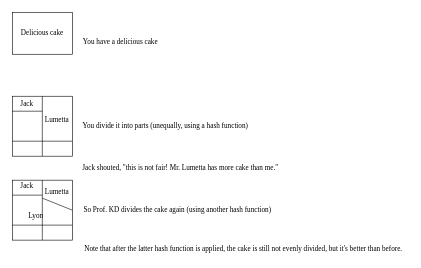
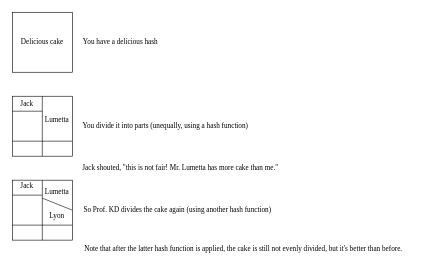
node "Delicious cake": size 60x42 -> 60x60
node "You have a delicious cake": label "You have a delicious cake" -> "You have a delicious hash"
node "Lyon": moved (36, 216) -> (57, 216)
